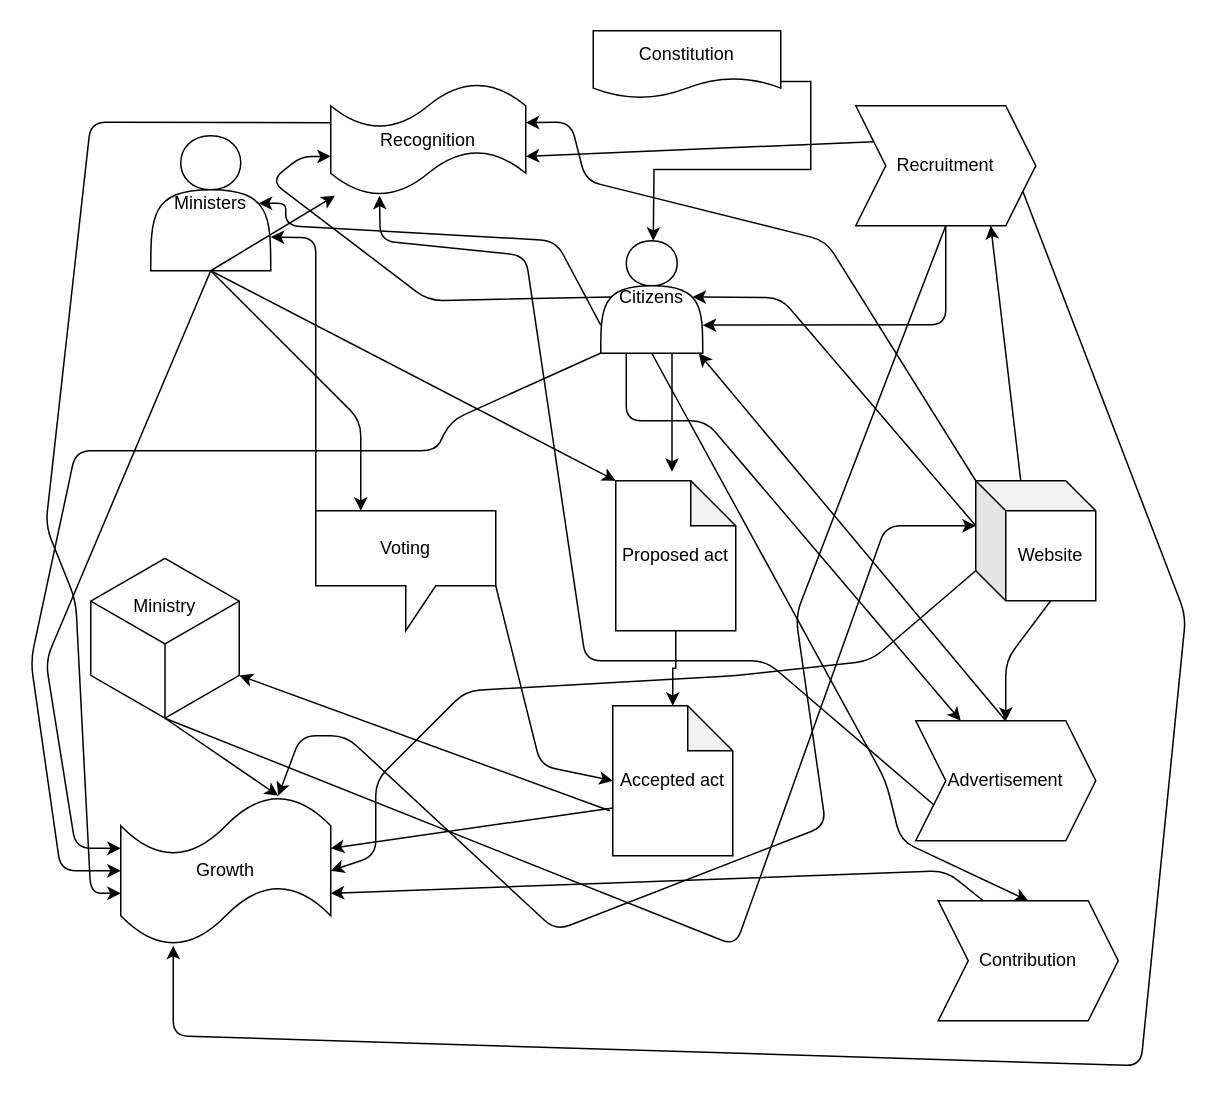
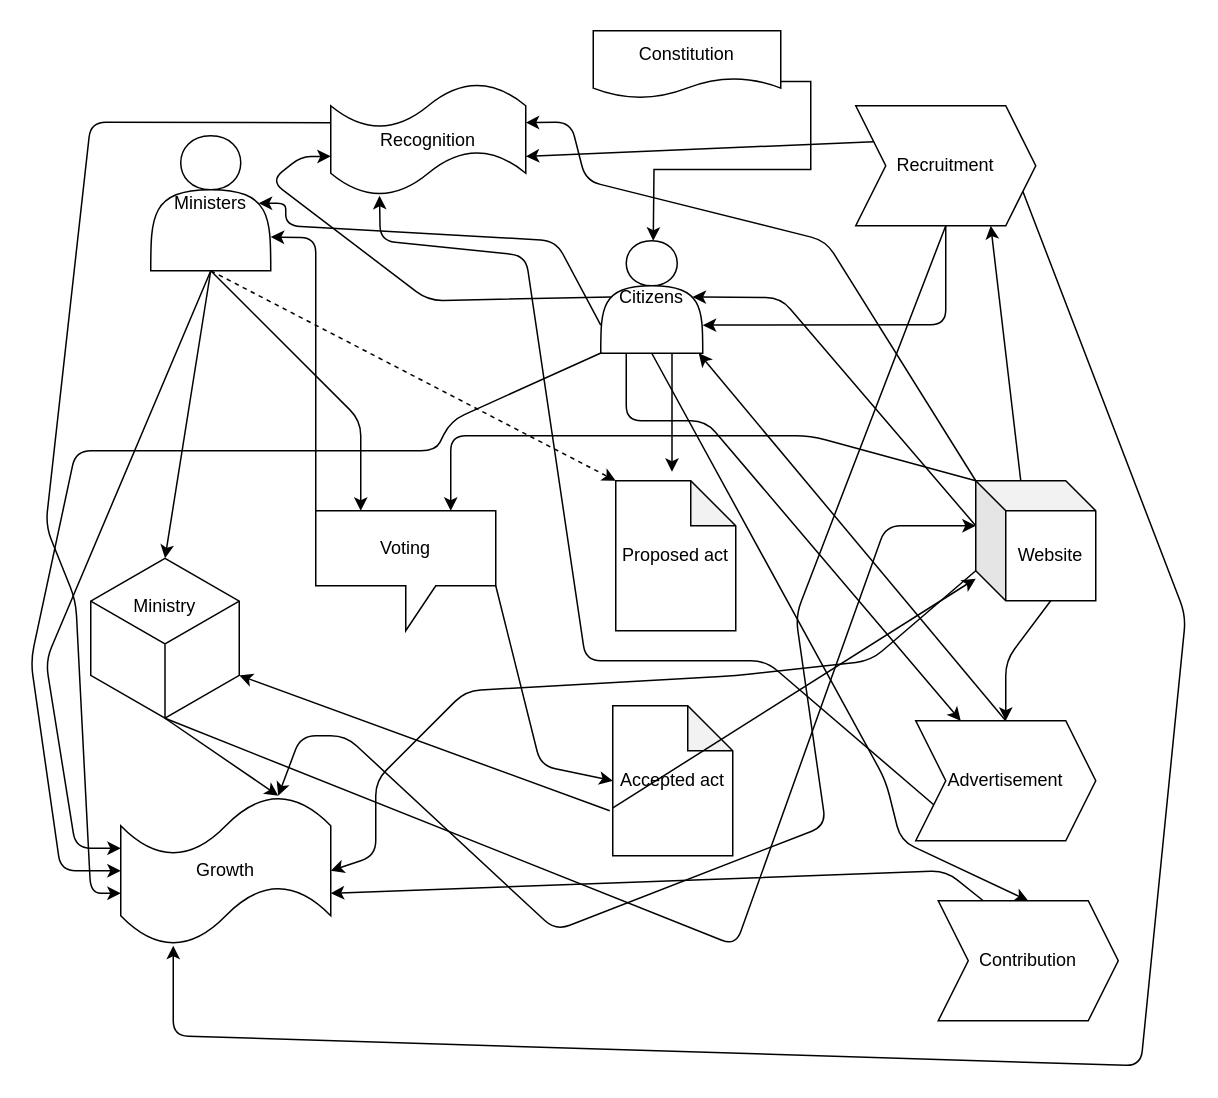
edge "Ministers" -> "Recognition": now "Ministers" -> "Ministry"
edge "Ministers" -> "Proposed act": style solid -> dashed
edge "Website" -> "Voting": added
edge "Proposed act" -> "Accepted act": removed
edge "Accepted act" -> "Growth": now "Accepted act" -> "Website"
